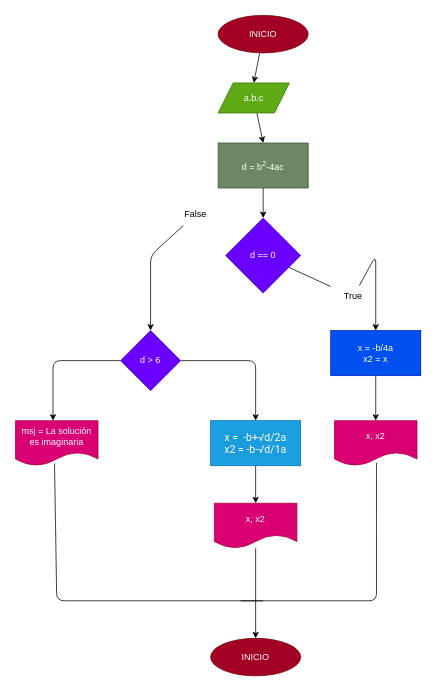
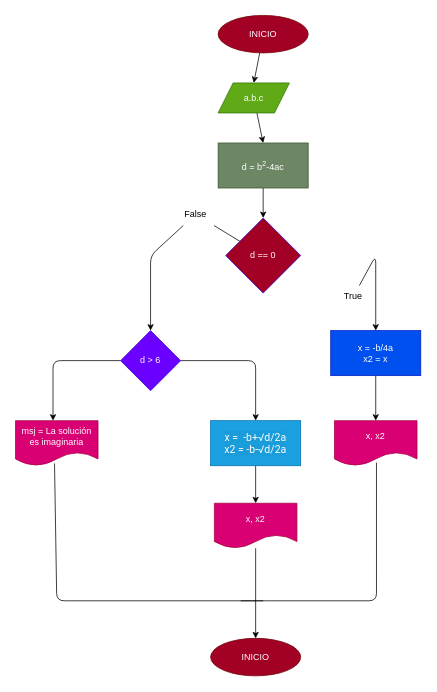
edge "False" -- "d == 0": added
node "d == 0": fillcolor #6a00ff -> #a20025
edge "d == 0" -- "True": removed
node "x = -b+√d/2a x2 = -b-√d/1a": label "x = -b+√d/2a x2 = -b-√d/1a" -> "x = -b+√d/2a x2 = -b-√d/2a"
